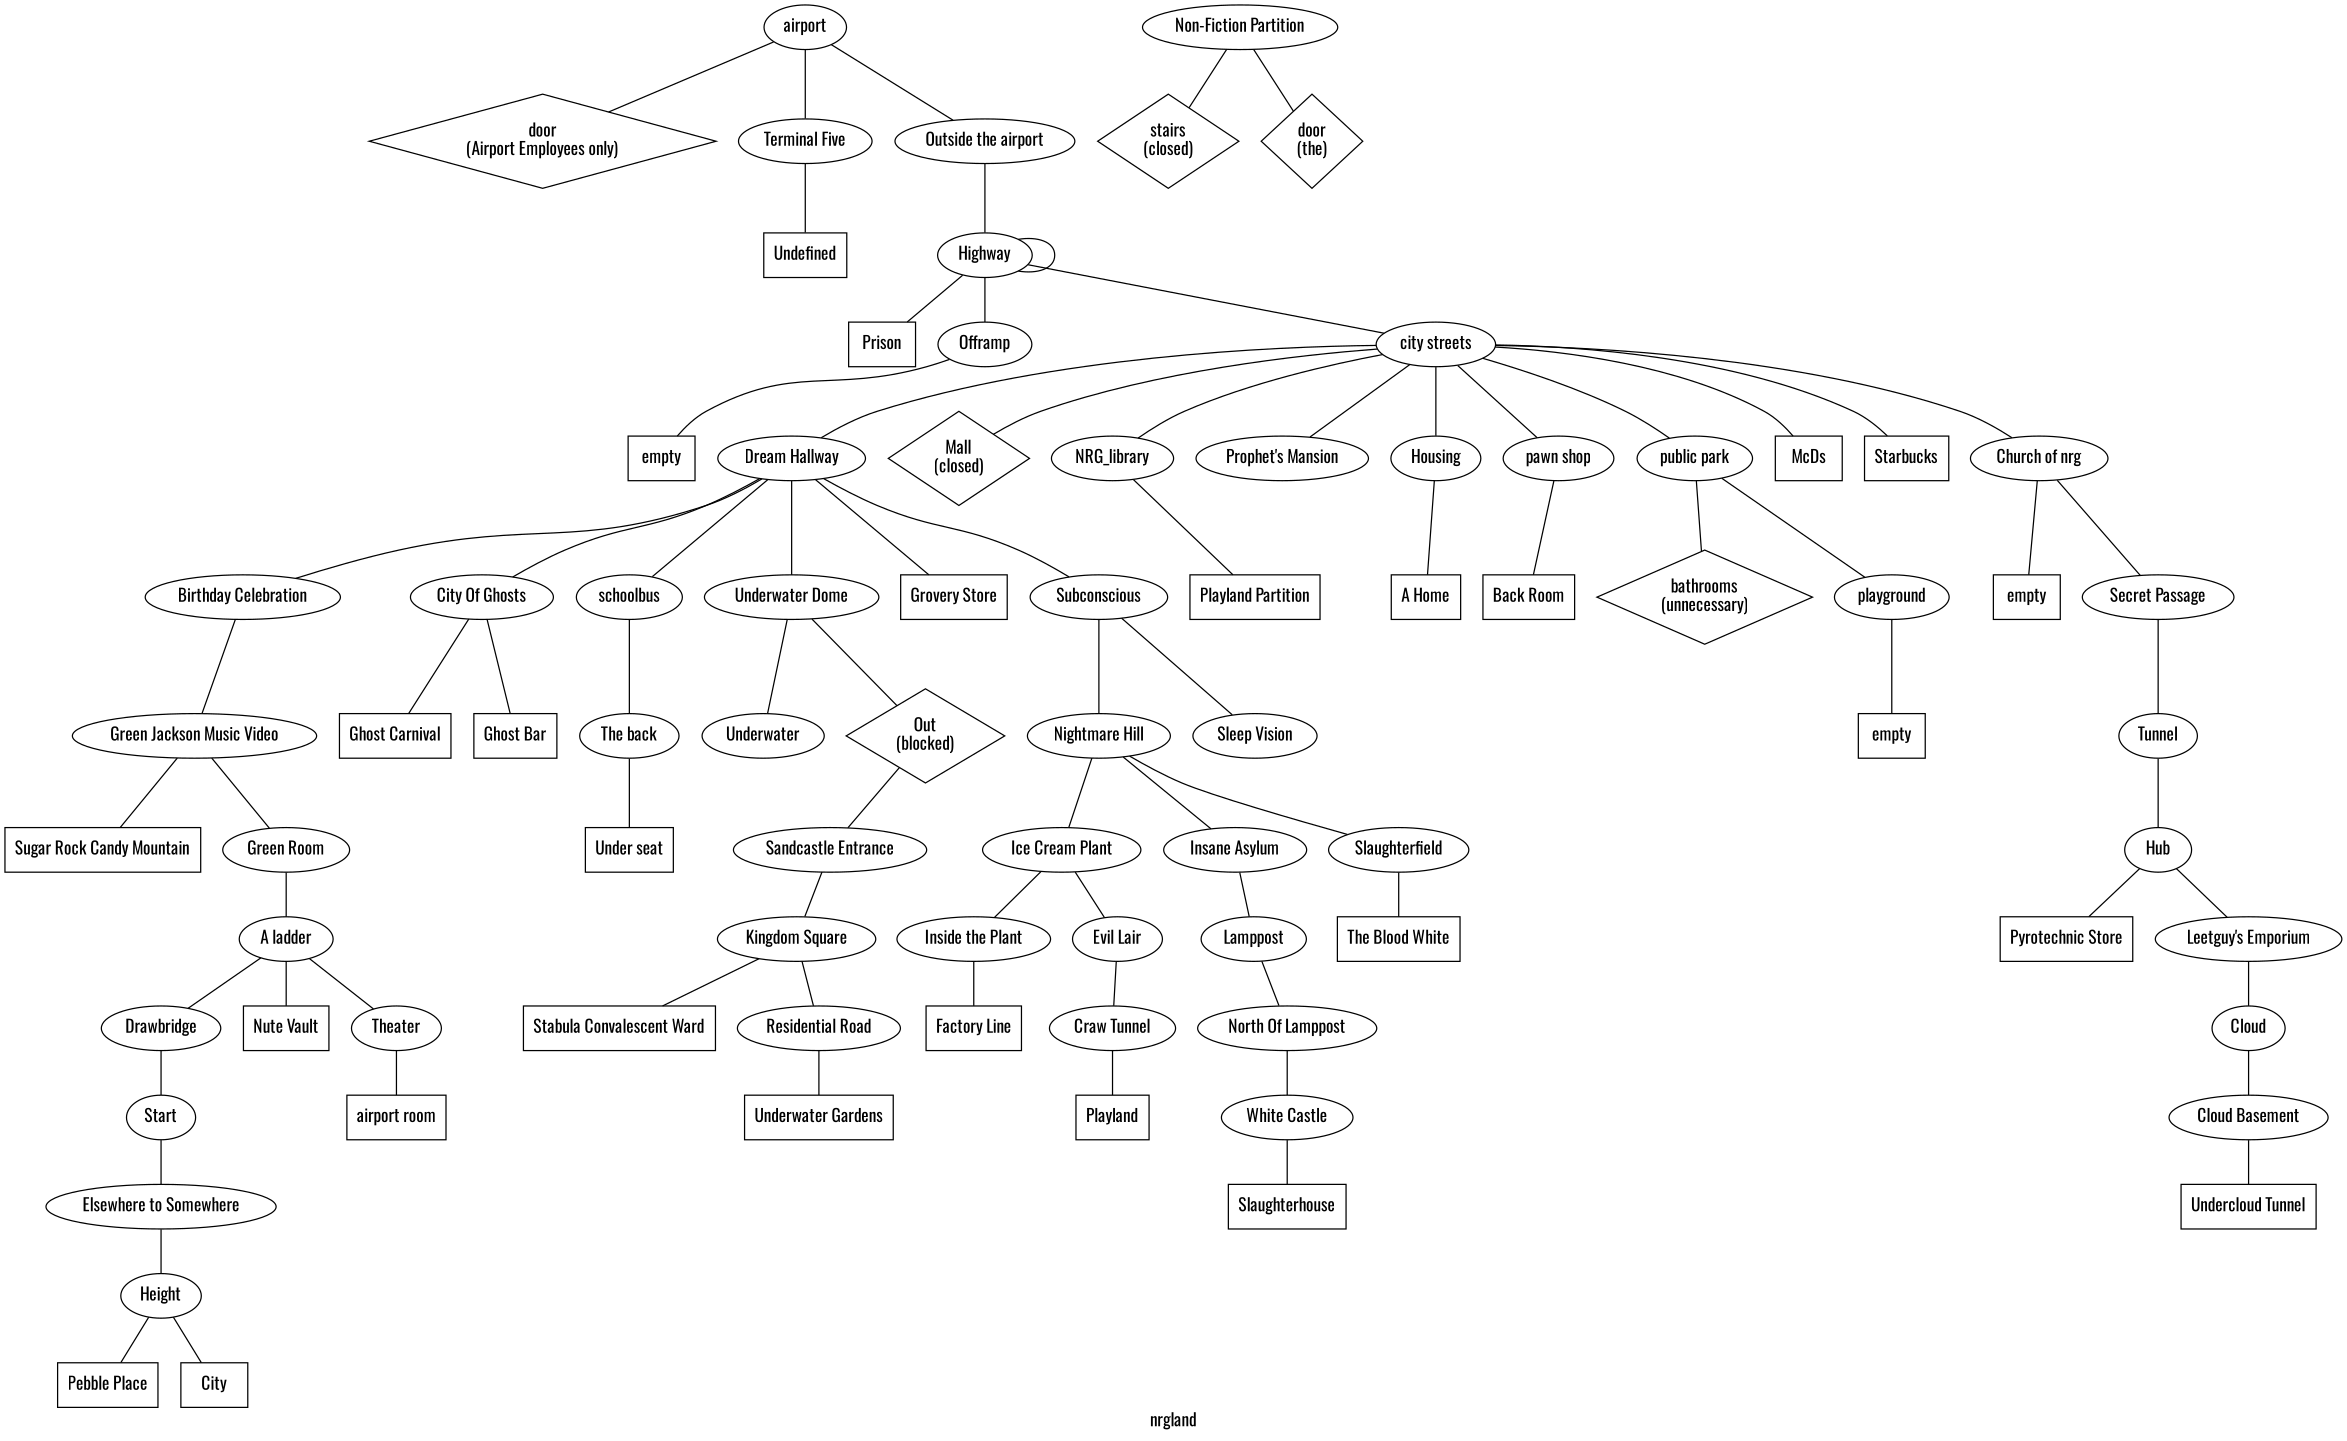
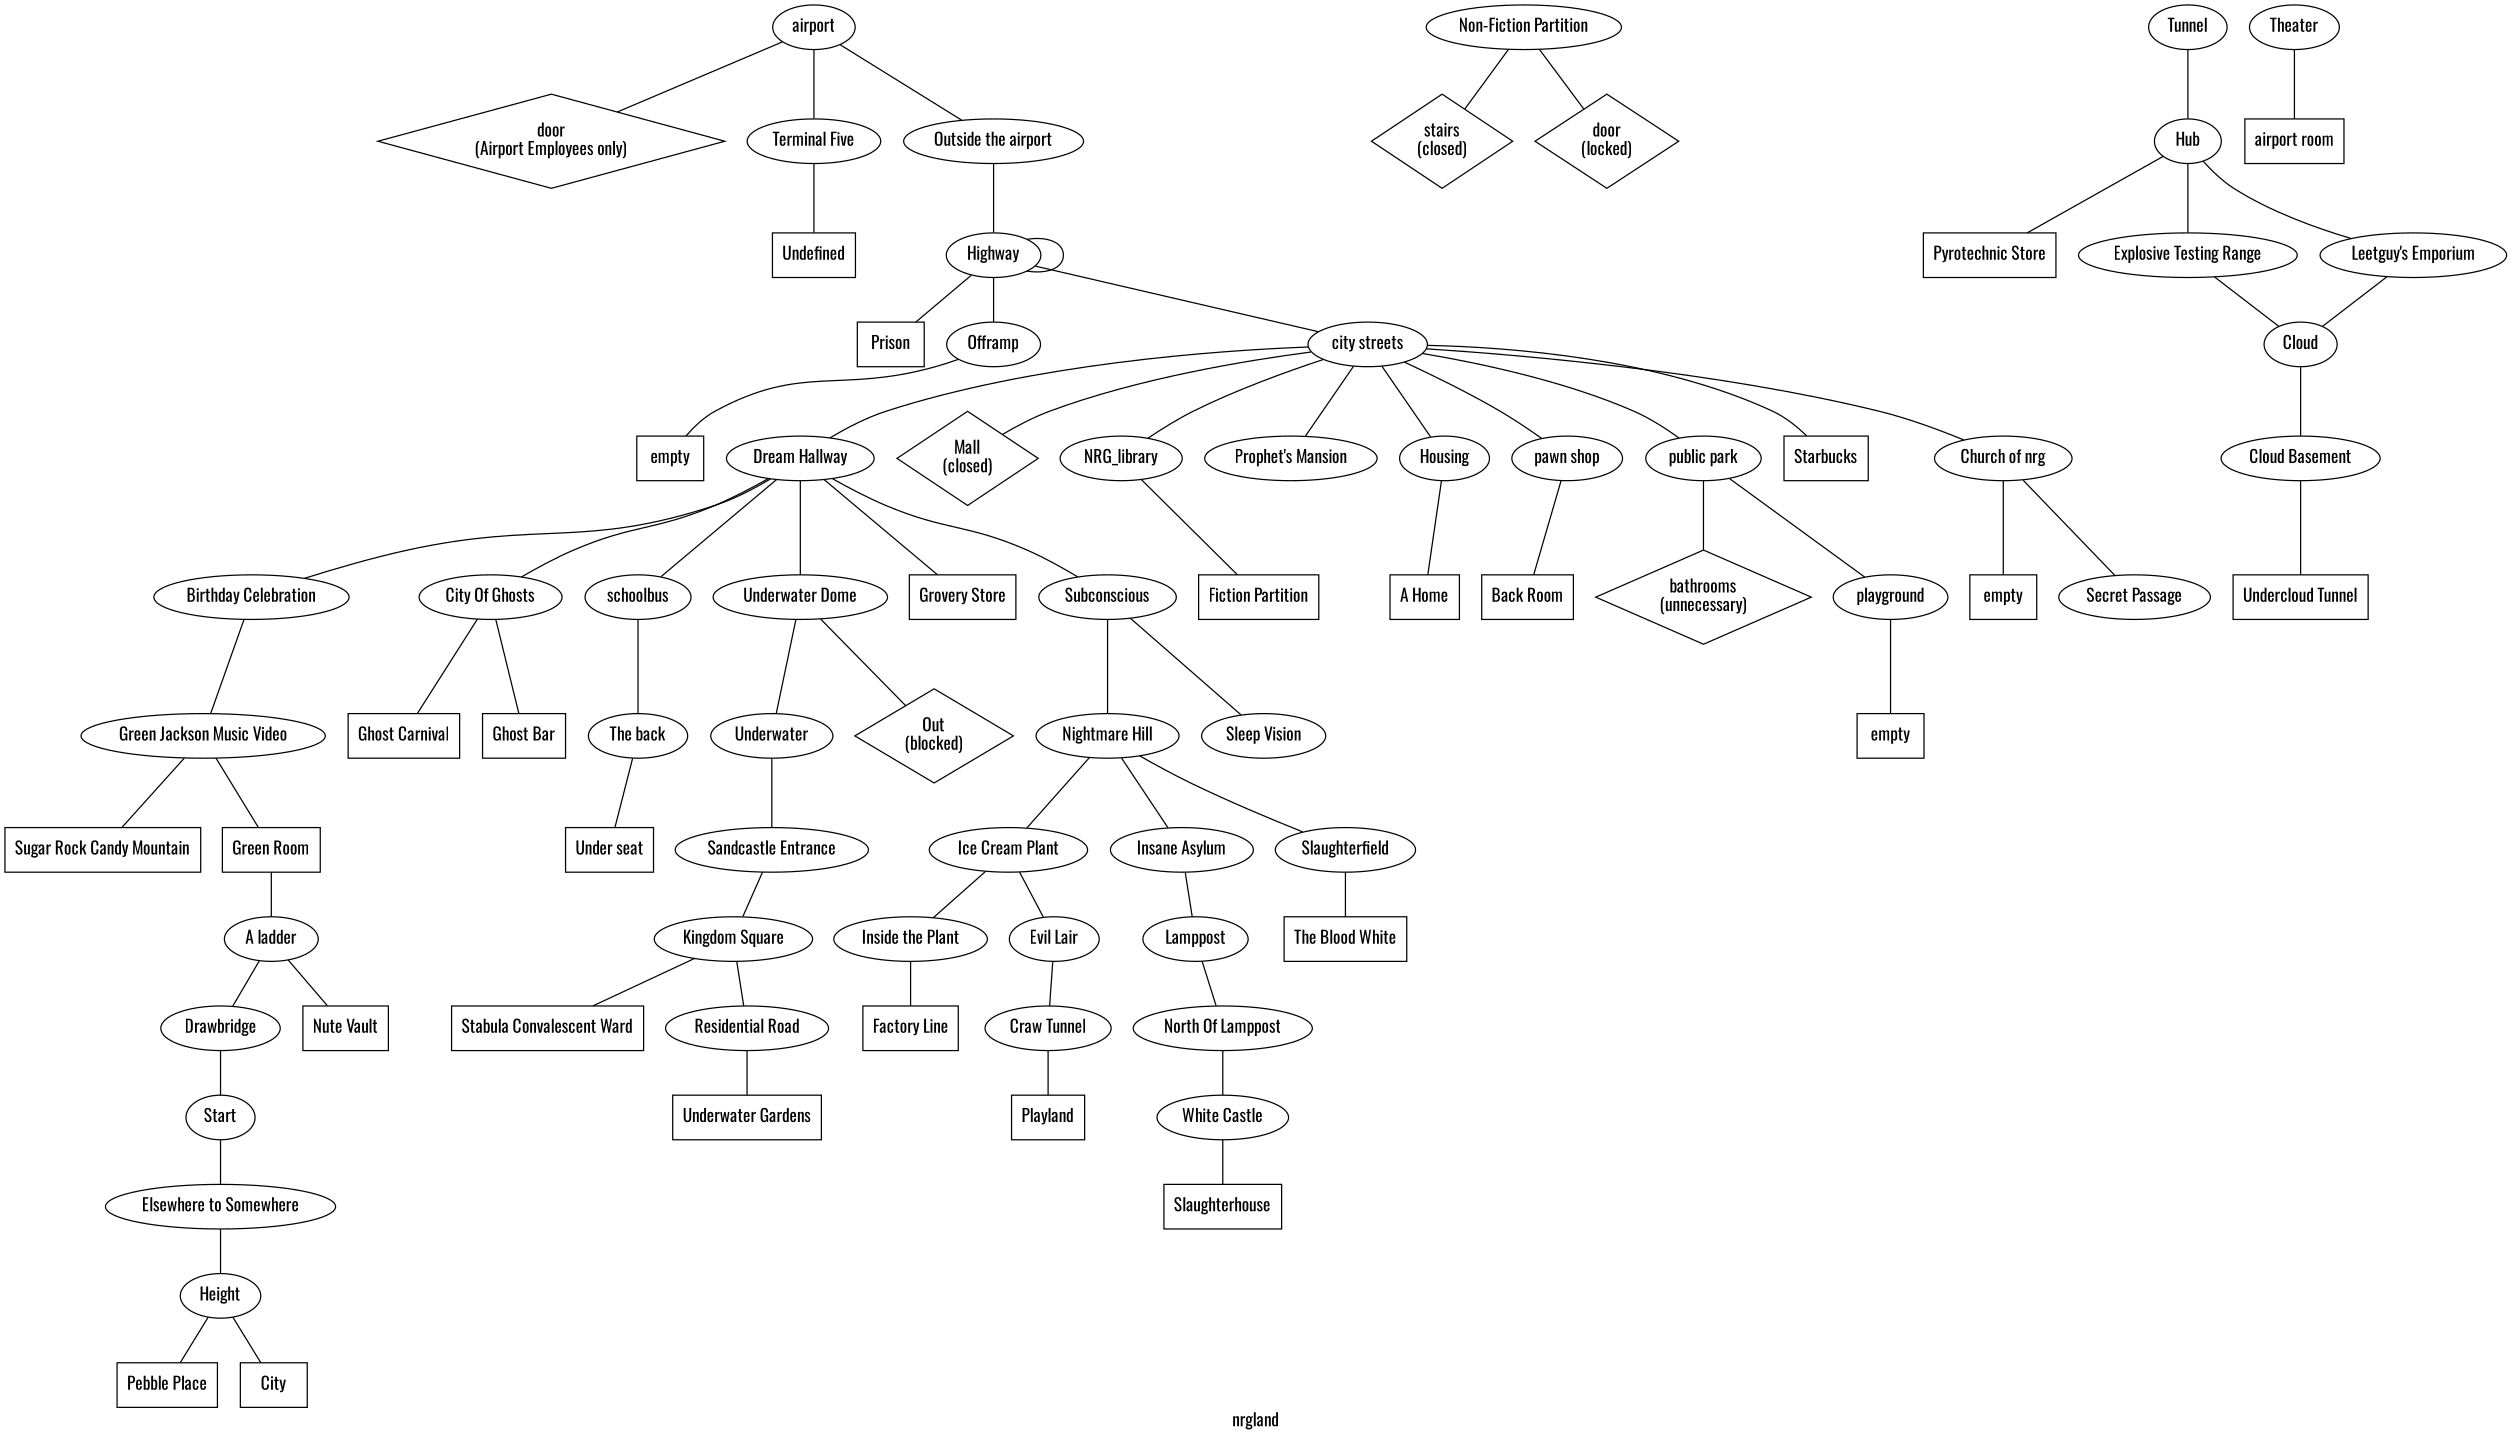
node "door (the)": label "door (the)" -> "door (locked)"
node "Explosive Testing Range": added
node "McDs": removed
node "Playland Partition": label "Playland Partition" -> "Fiction Partition"
edge "Secret Passage" -- "Tunnel": removed
edge "Out (blocked)" -- "Sandcastle Entrance": now "Underwater" -- "Sandcastle Entrance"
node "Green Room": shape ellipse -> box
edge "A ladder" -- "Theater": removed
